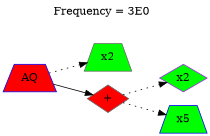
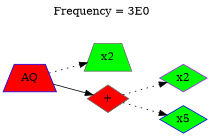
node "x5": shape trapezium -> diamond
